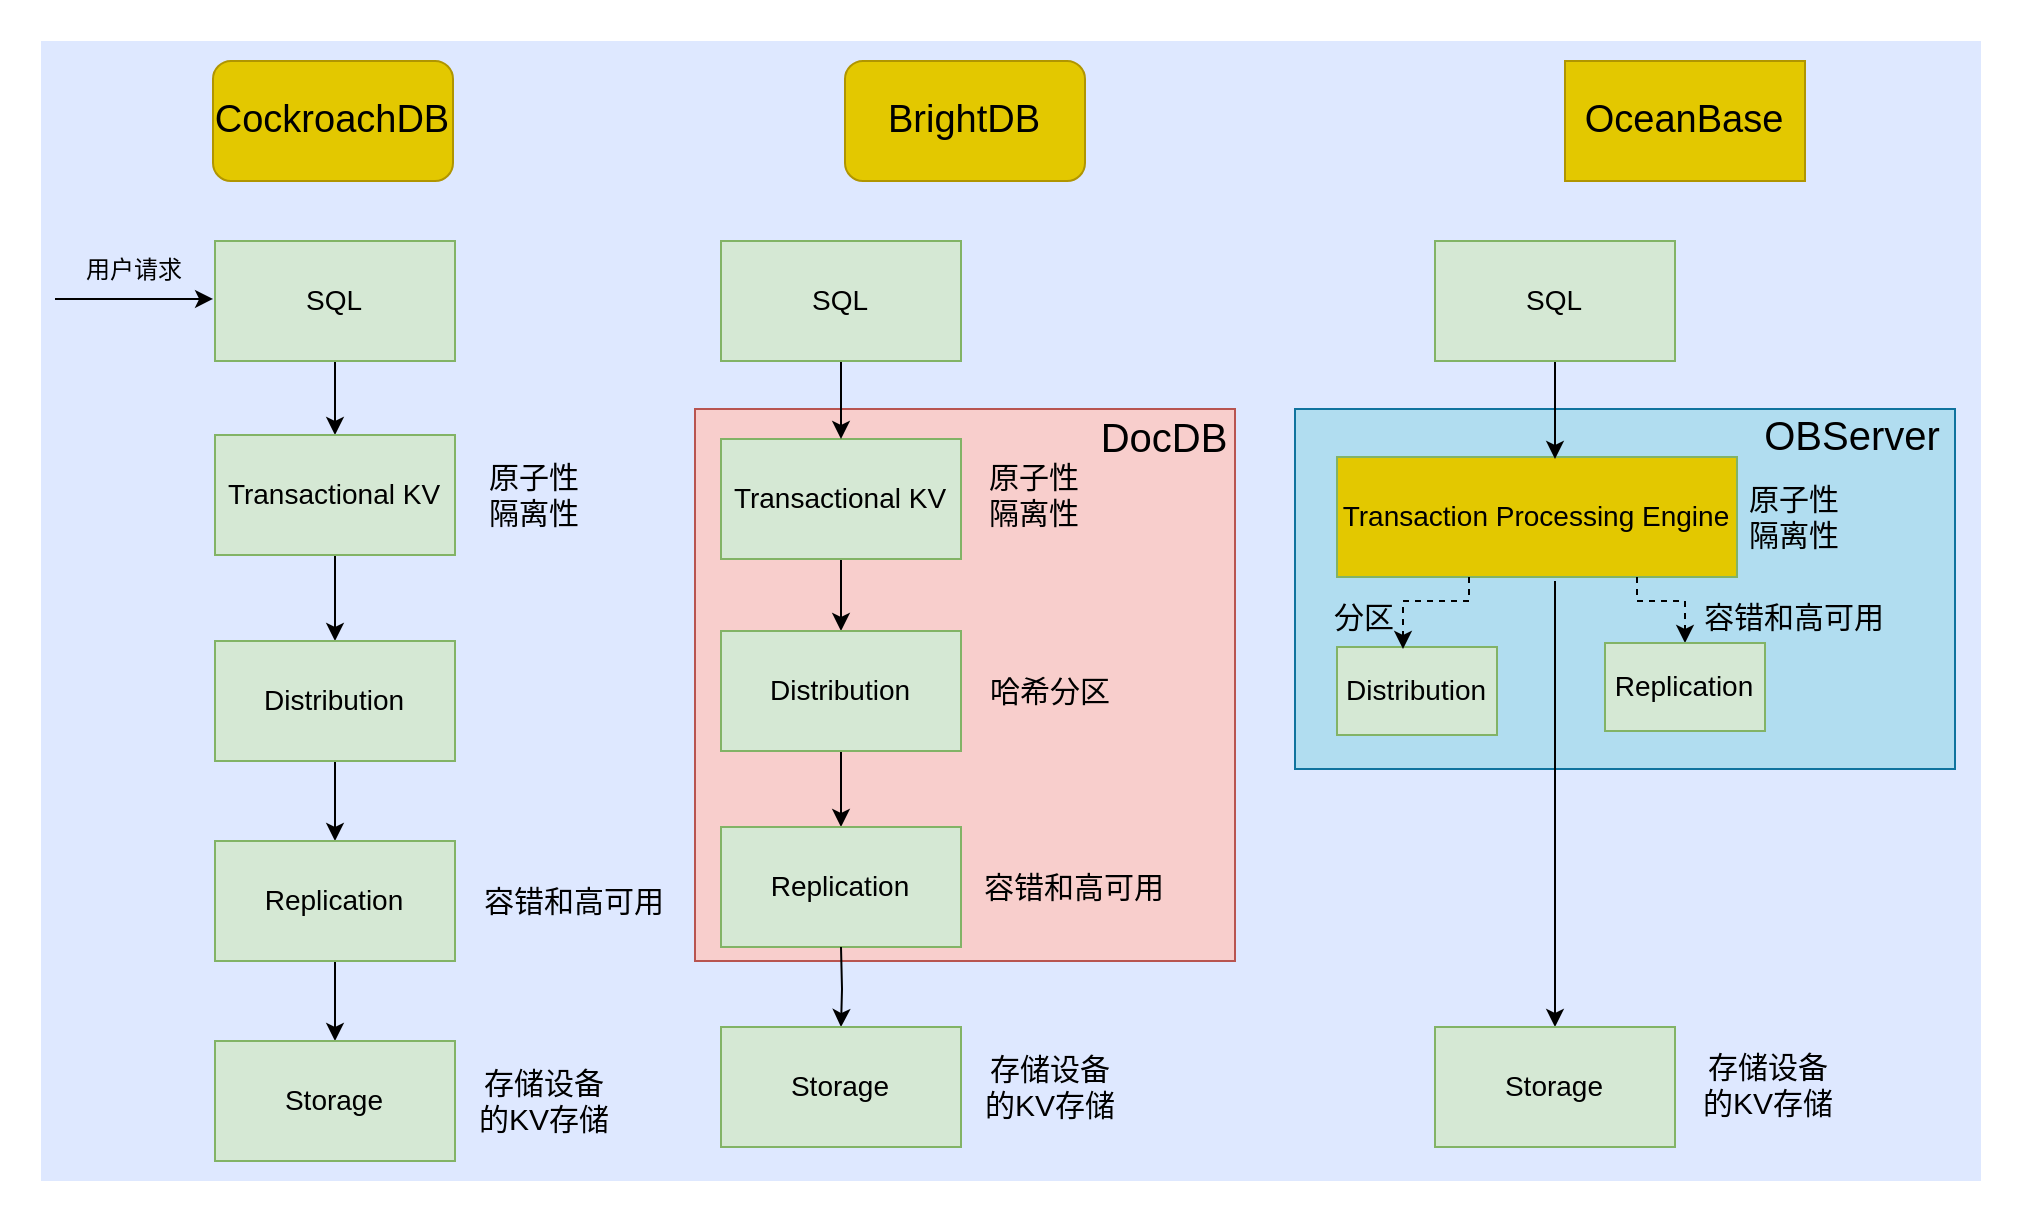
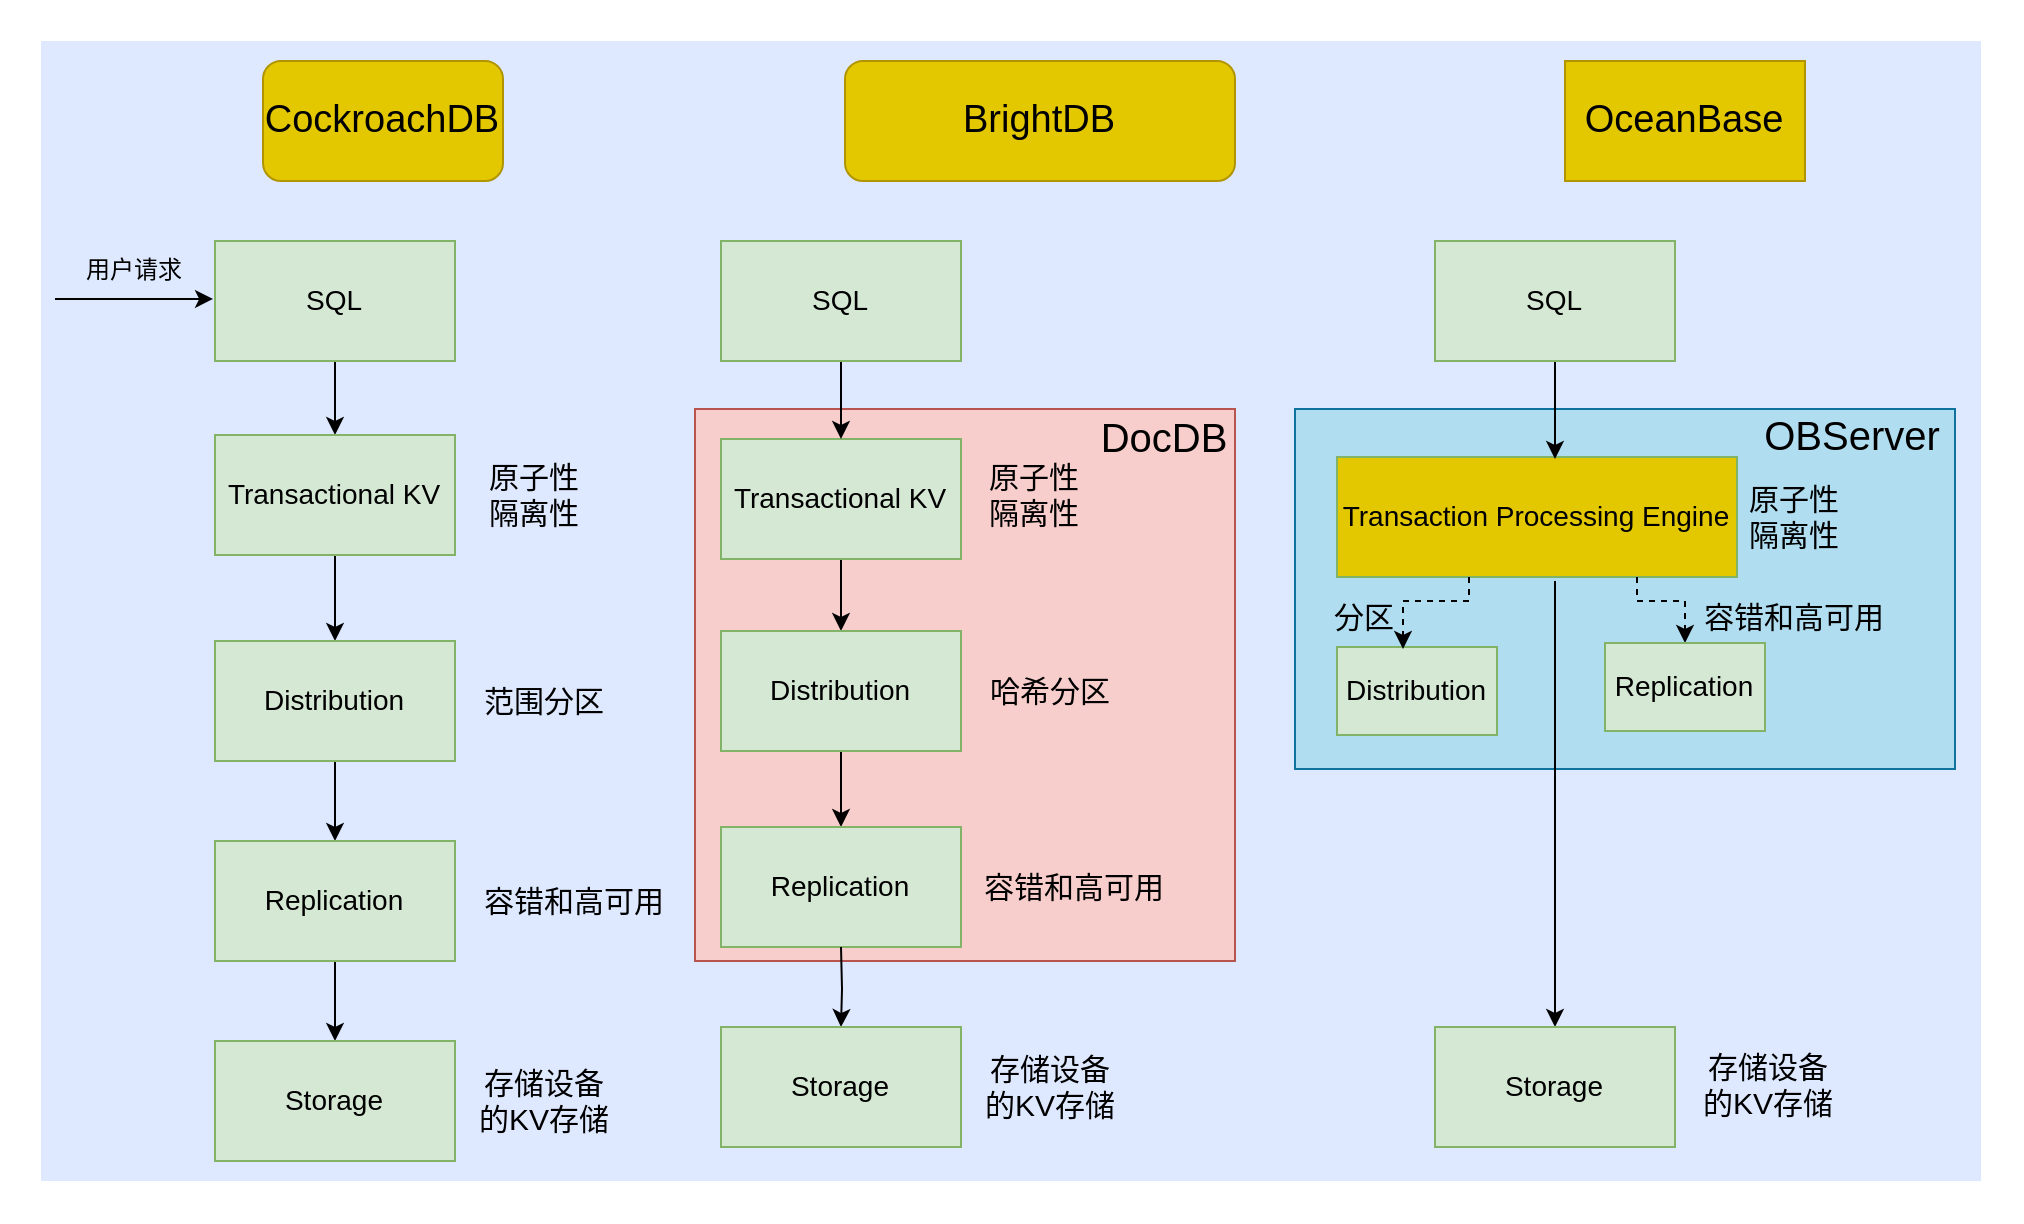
node "CockroachDB": moved (333, 121) -> (383, 121)
node "BrightDB": size 240x120 -> 390x120
node "范围分区": added
